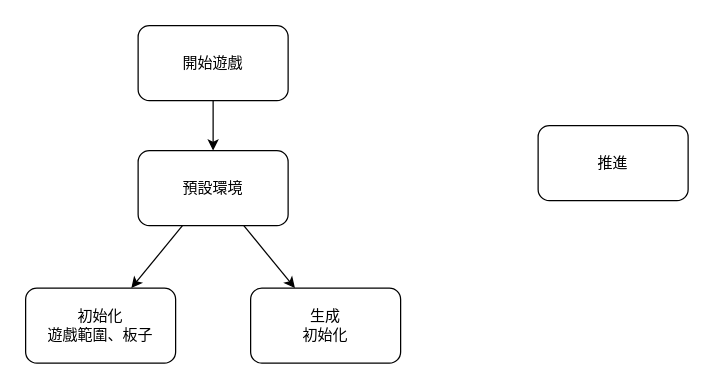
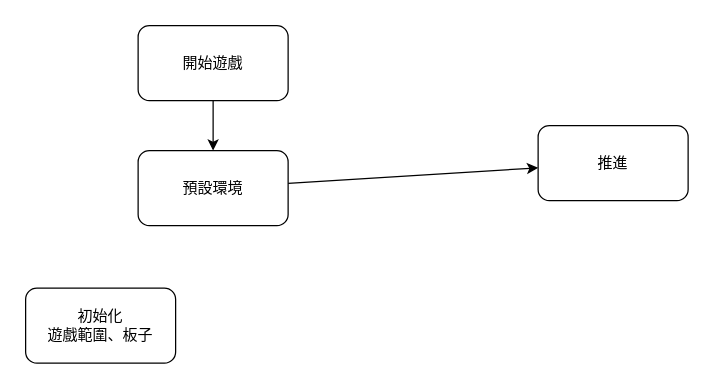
edge "預設環境" -> "初始化 遊戲範圍、板子": now "預設環境" -> "推進"
edge "預設環境" -> "生成 初始化": removed
node "生成 初始化": removed
